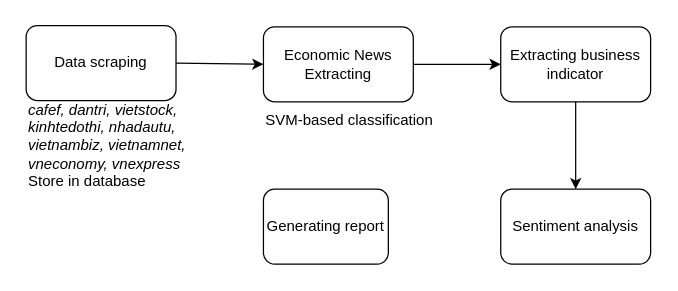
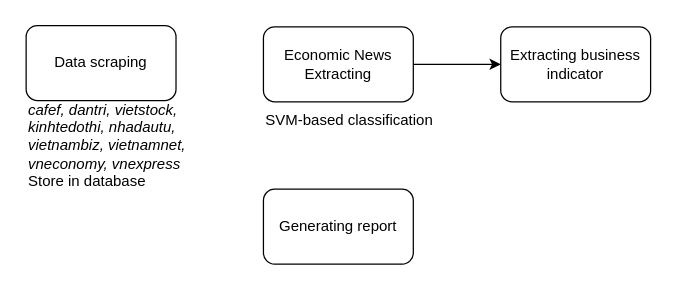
edge "Data scraping" -> "Economic News Extracting": removed
edge "Extracting business indicator" -> "Sentiment analysis": removed
node "Generating report": size 125x75 -> 150x75
node "Sentiment analysis": removed
